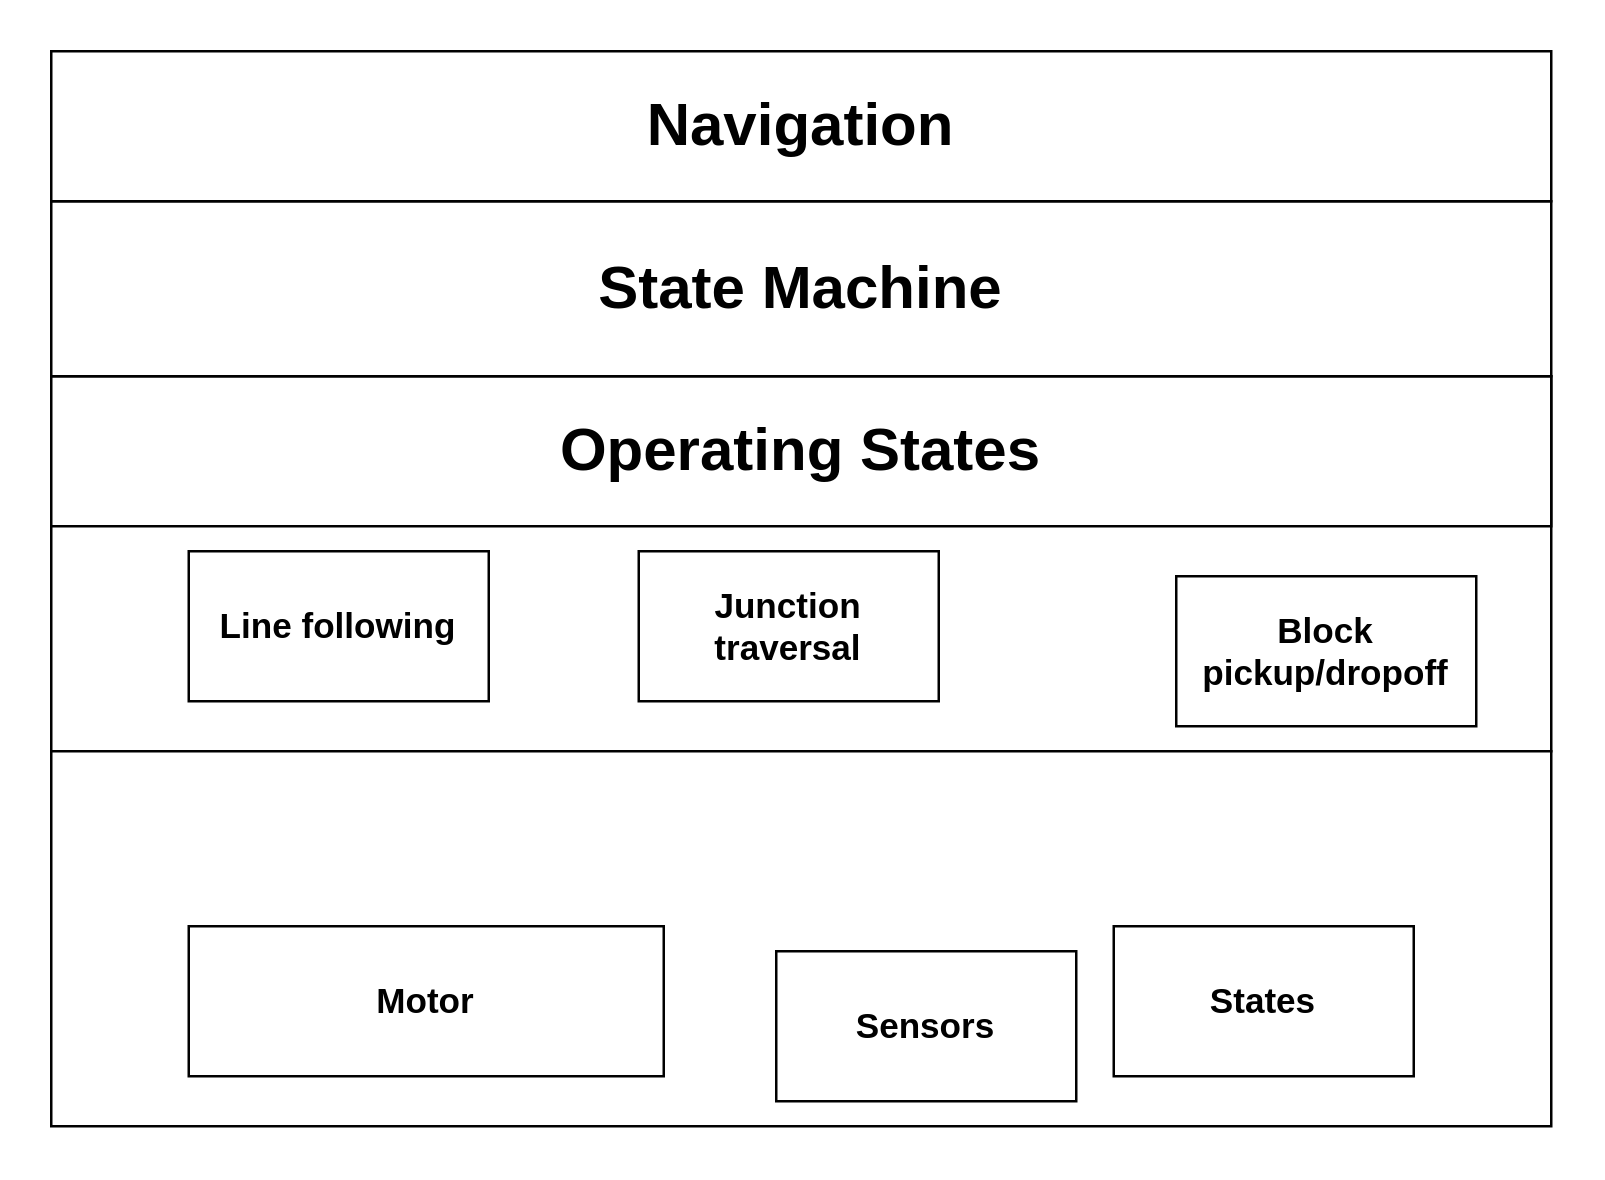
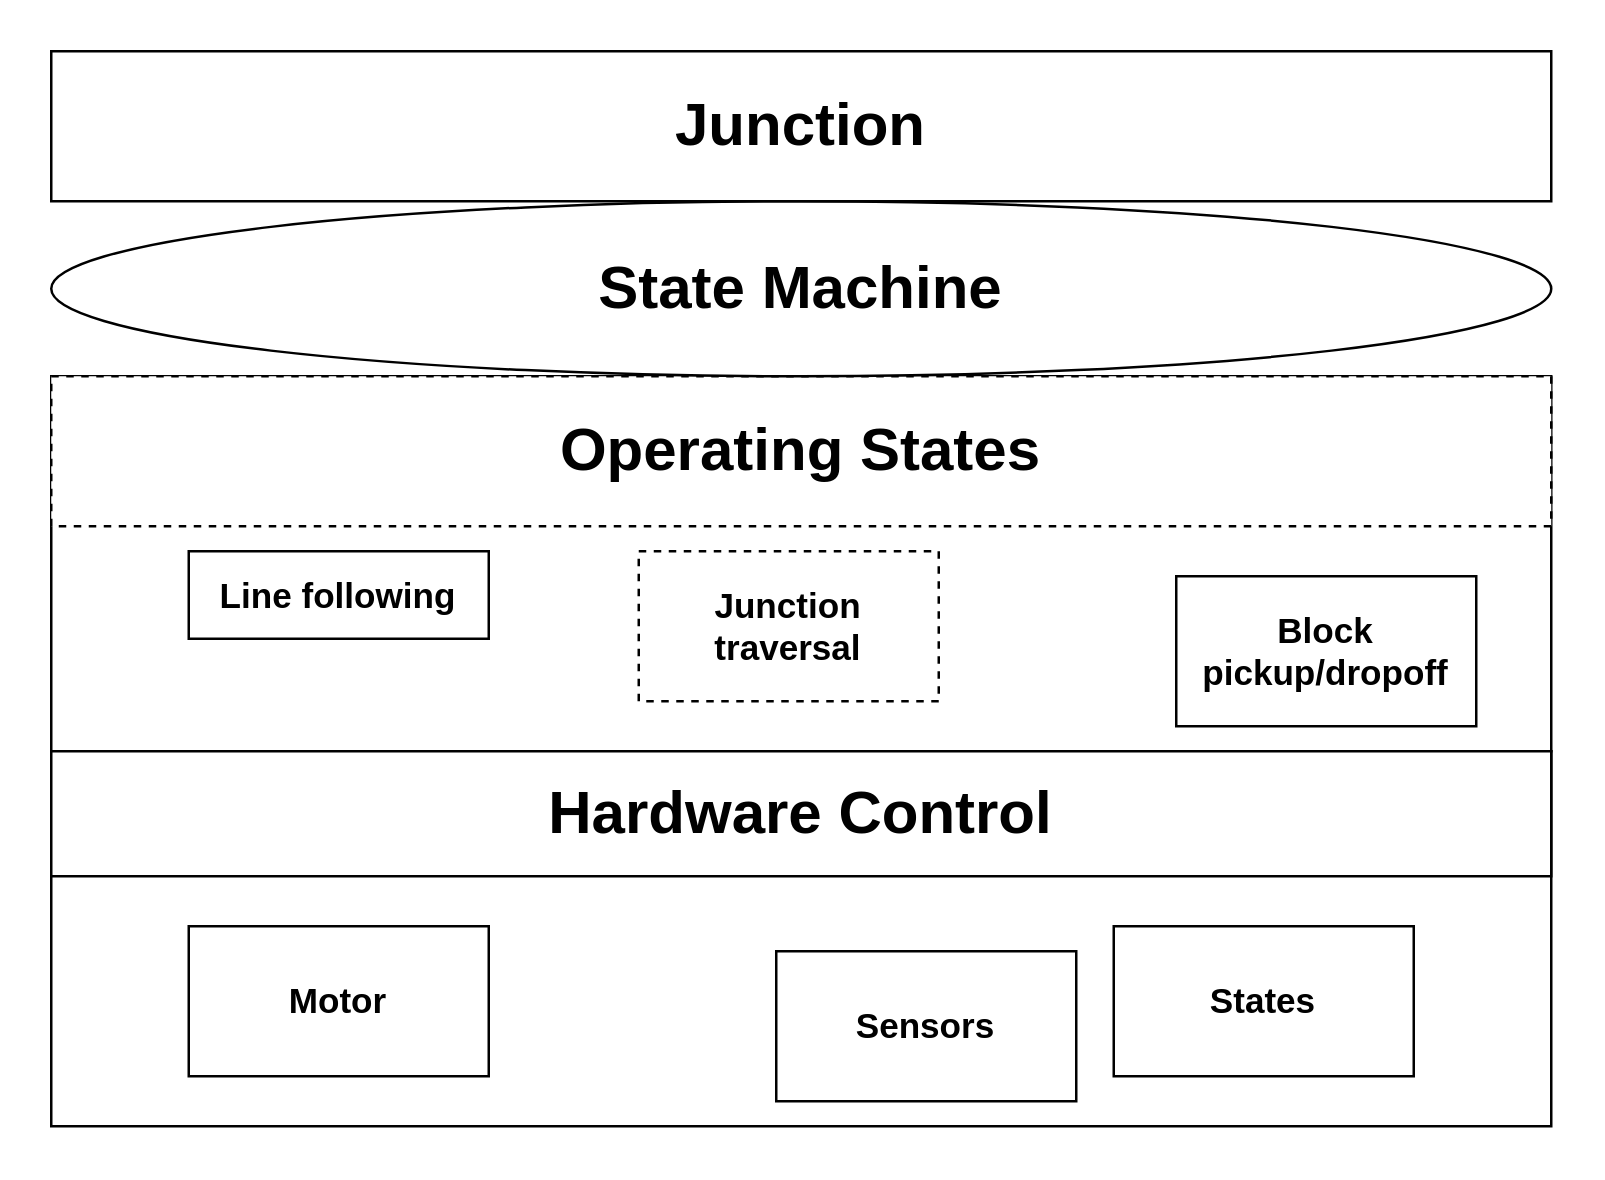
node "Navigation": label "Navigation" -> "Junction"
node "State Machine": shape rectangle -> ellipse
node "Operating States": style solid -> dashed
node "Line following": size 300x150 -> 300x88
node "Junction traversal": style solid -> dashed
node "Hardware Control": added
node "Motor": size 475x150 -> 300x150
